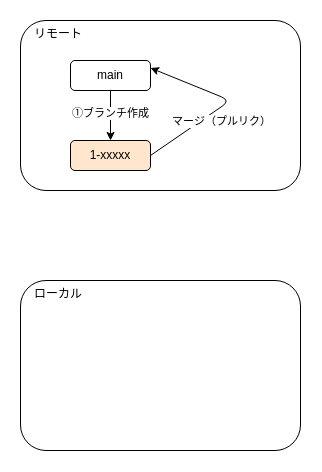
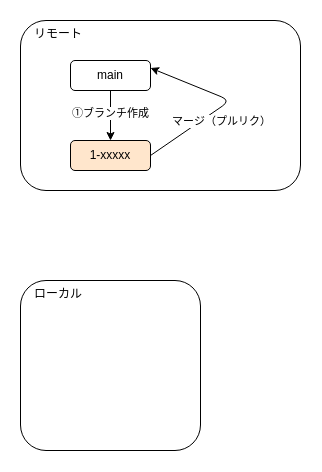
node "ローカル": size 280x170 -> 180x170
